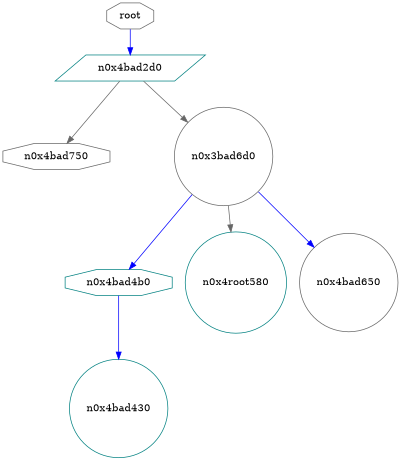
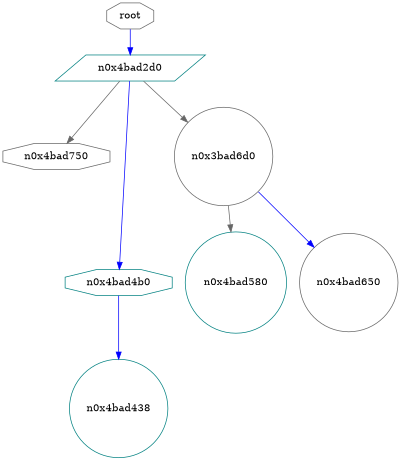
edge "n0x3bad6d0" -> "n0x4bad4b0": now "n0x4bad2d0" -> "n0x4bad4b0"
node "n0x4root580": label "n0x4root580" -> "n0x4bad580"
node "n0x4bad430": label "n0x4bad430" -> "n0x4bad438"
